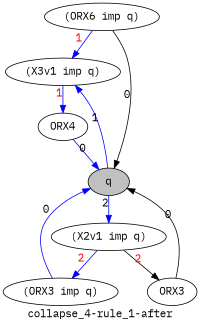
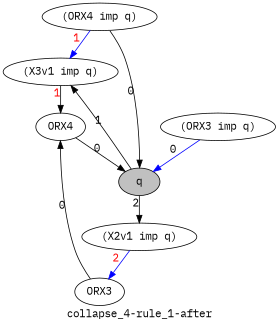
node "(ORX6 imp q)": label "(ORX6 imp q)" -> "(ORX4 imp q)"
edge "(X3v1 imp q)" -> "ORX4": color blue -> black
edge "q" -> "(X3v1 imp q)": color blue -> black
edge "ORX4" -> "q": color blue -> black
edge "q" -> "(X2v1 imp q)": color blue -> black
edge "ORX3" -> "q": now "ORX3" -> "ORX4"
edge "(X2v1 imp q)" -> "(ORX3 imp q)": removed, label "2"
edge "(X2v1 imp q)" -> "ORX3": color black -> blue
